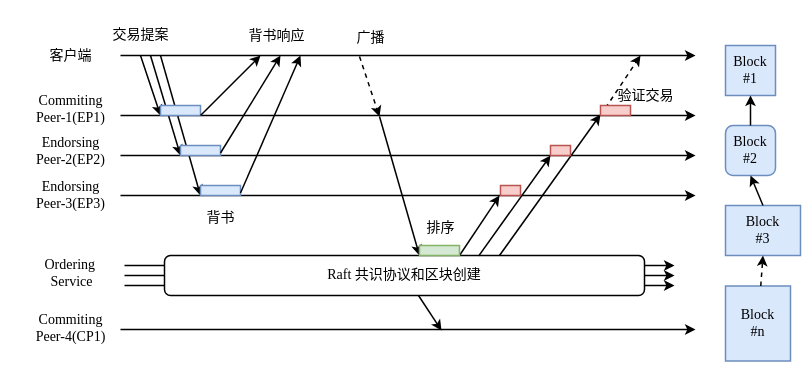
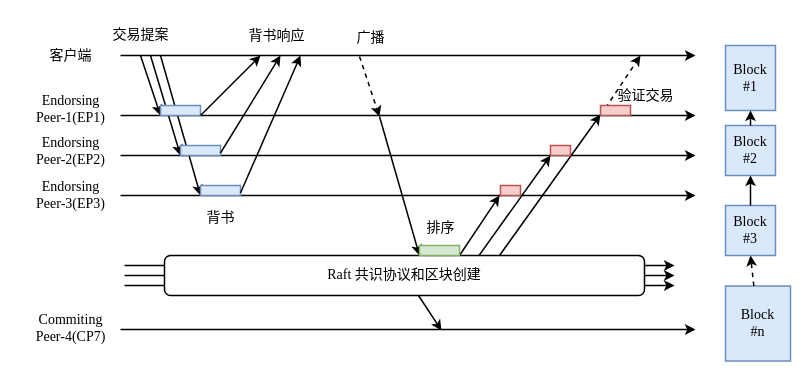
node "Block #1": size 50x50 -> 50x65
node "Commiting Peer-1(EP1)": label "Commiting Peer-1(EP1)" -> "Endorsing Peer-1(EP1)"
node "Block #2": shape rounded rectangle -> rectangle
node "Block #3": size 75x50 -> 50x50
node "Ordering Service": removed
node "Commiting Peer-4(CP1)": label "Commiting Peer-4(CP1)" -> "Commiting Peer-4(CP7)"
